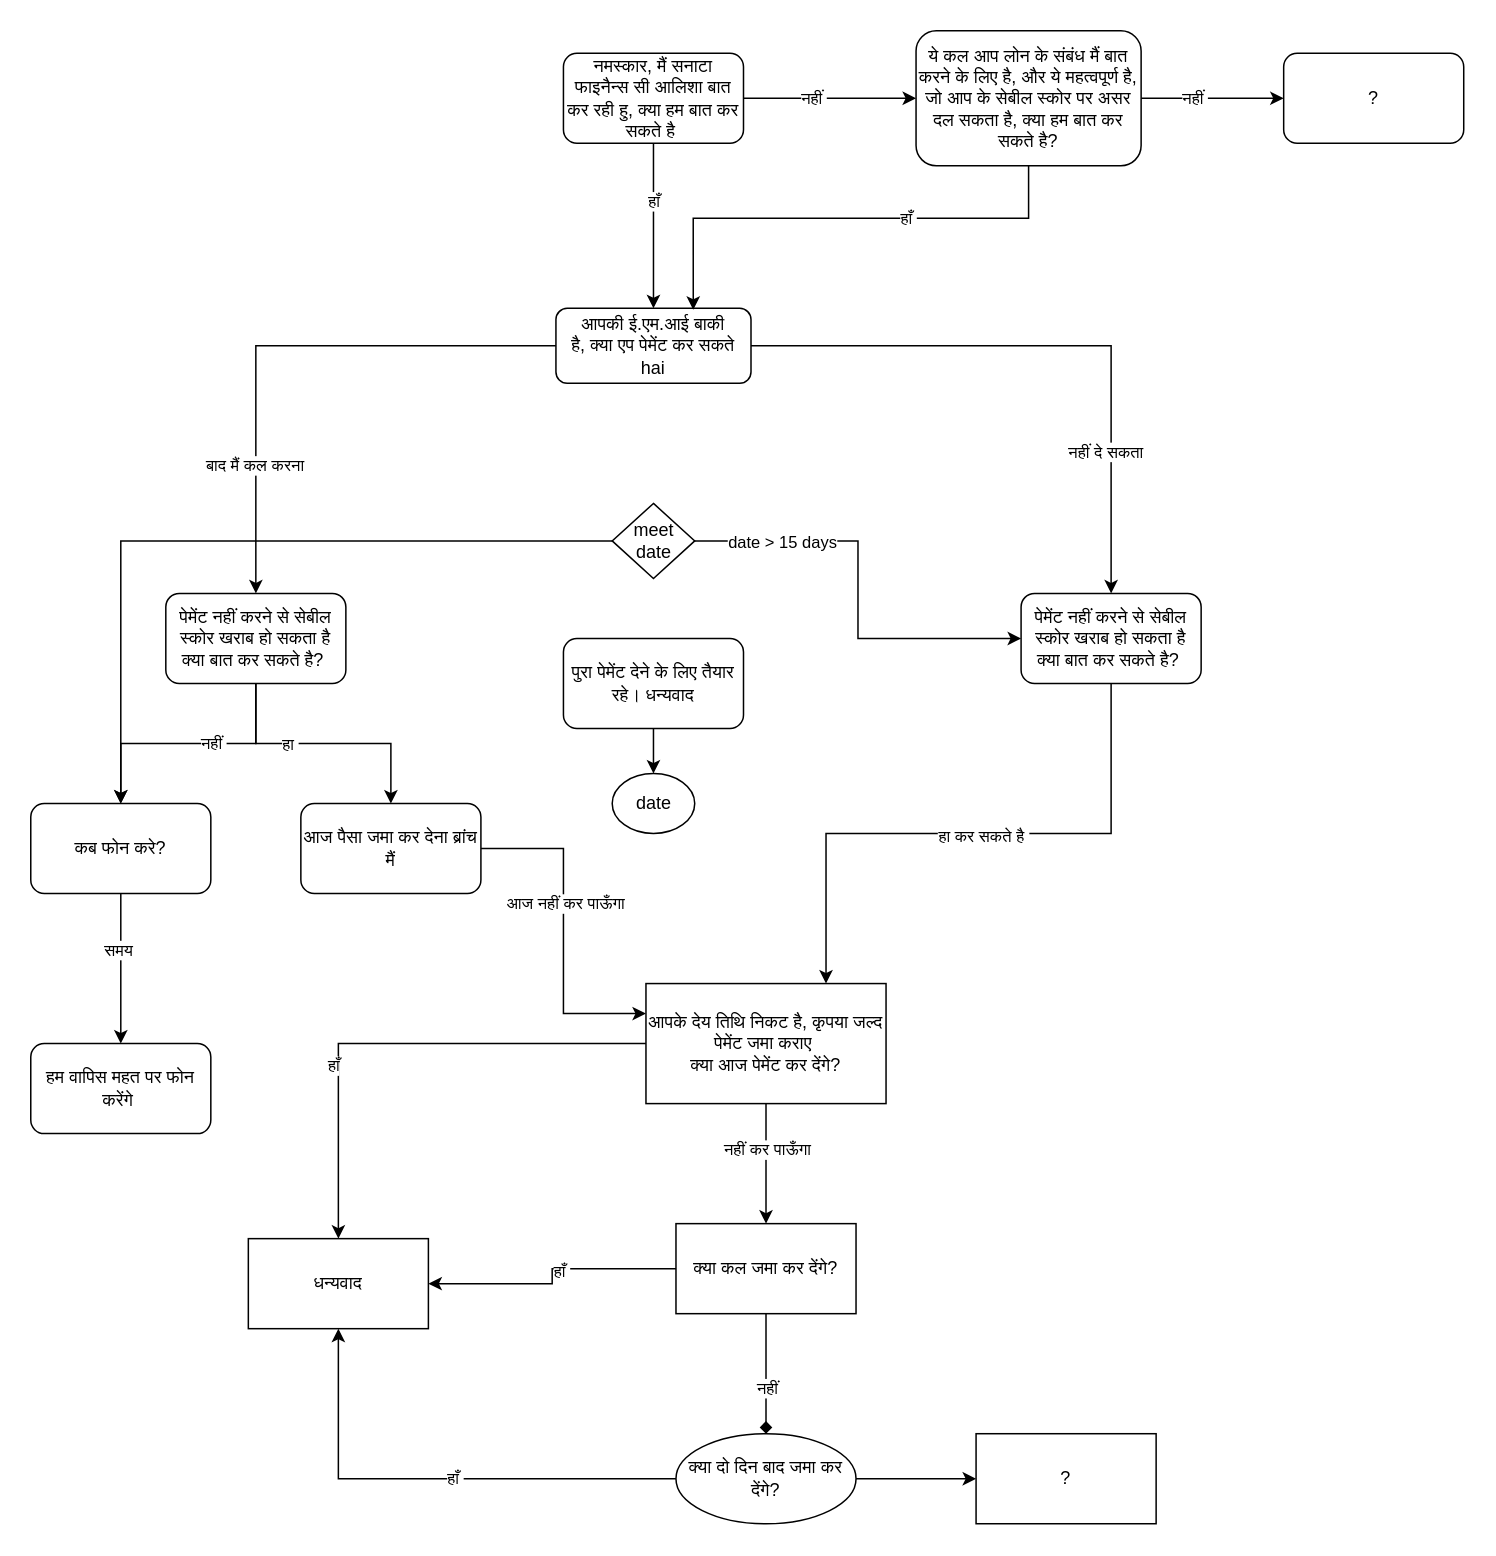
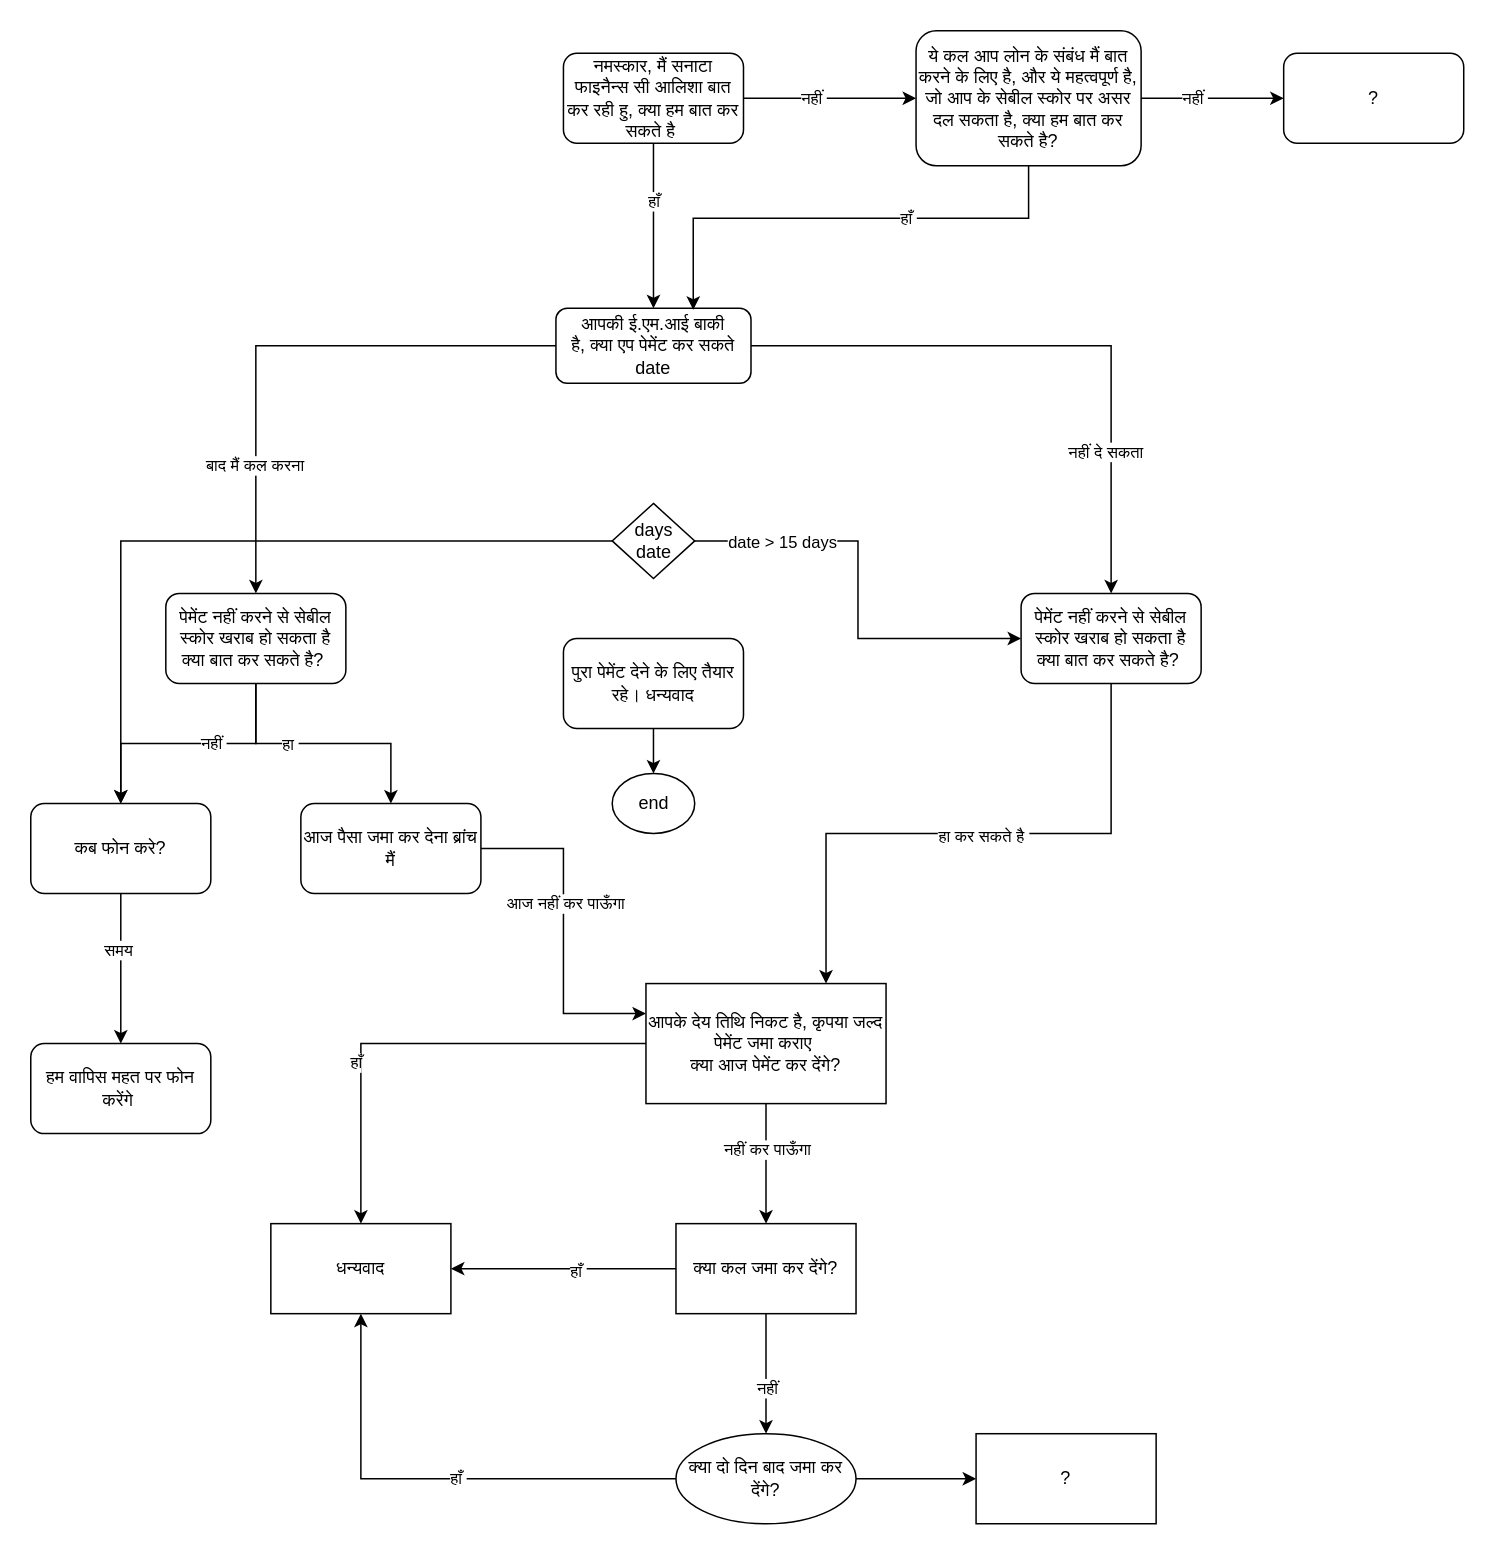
node "आपकी ई.एम.आई बाकी है, क्या एप पेमेंट कर सकते hai": label "आपकी ई.एम.आई बाकी है, क्या एप पेमेंट कर सकते hai" -> "आपकी ई.एम.आई बाकी है, क्या एप पेमेंट कर सकते date"
node "meet date": label "meet date" -> "days date"
node "date": label "date" -> "end"
node "धन्यवाद": moved (338, 1283) -> (361, 1268)
edge "क्या कल जमा कर देंगे?" -> "क्या दो दिन बाद जमा कर देंगे?": arrowhead diamond -> classic
